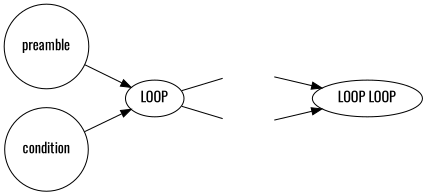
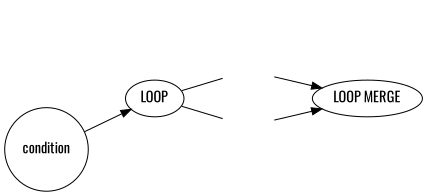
node "preamble": removed
node "LOOP LOOP": label "LOOP LOOP" -> "LOOP MERGE"
